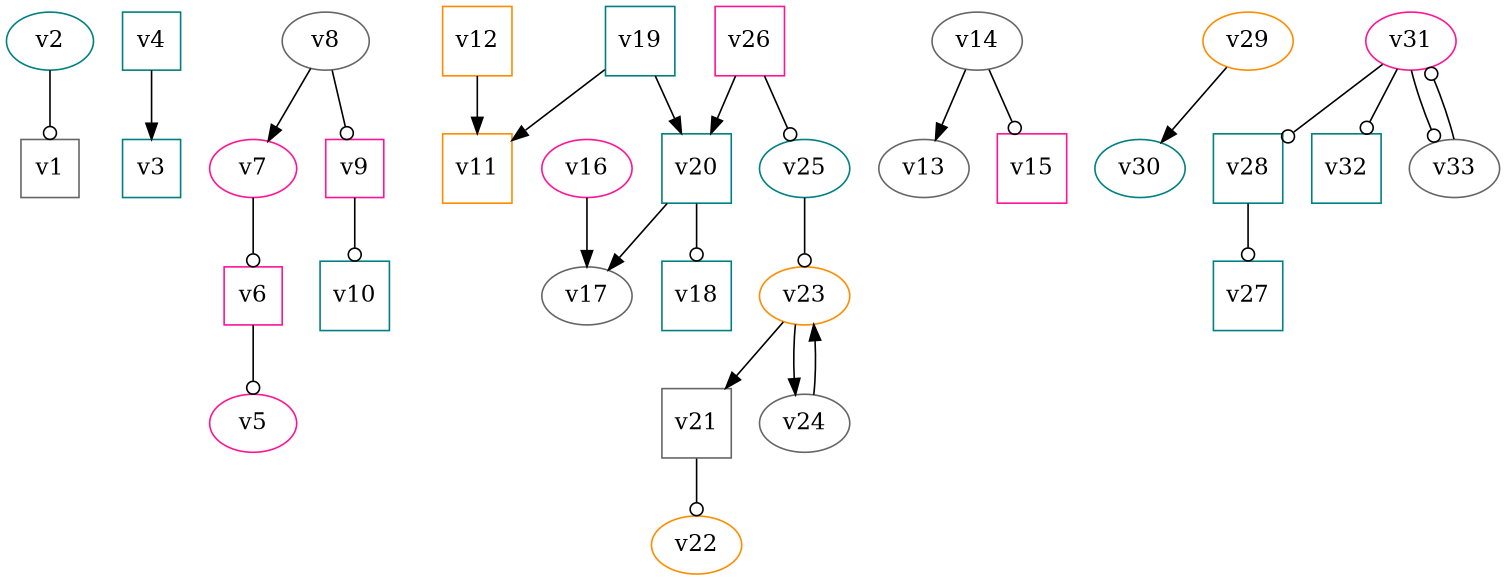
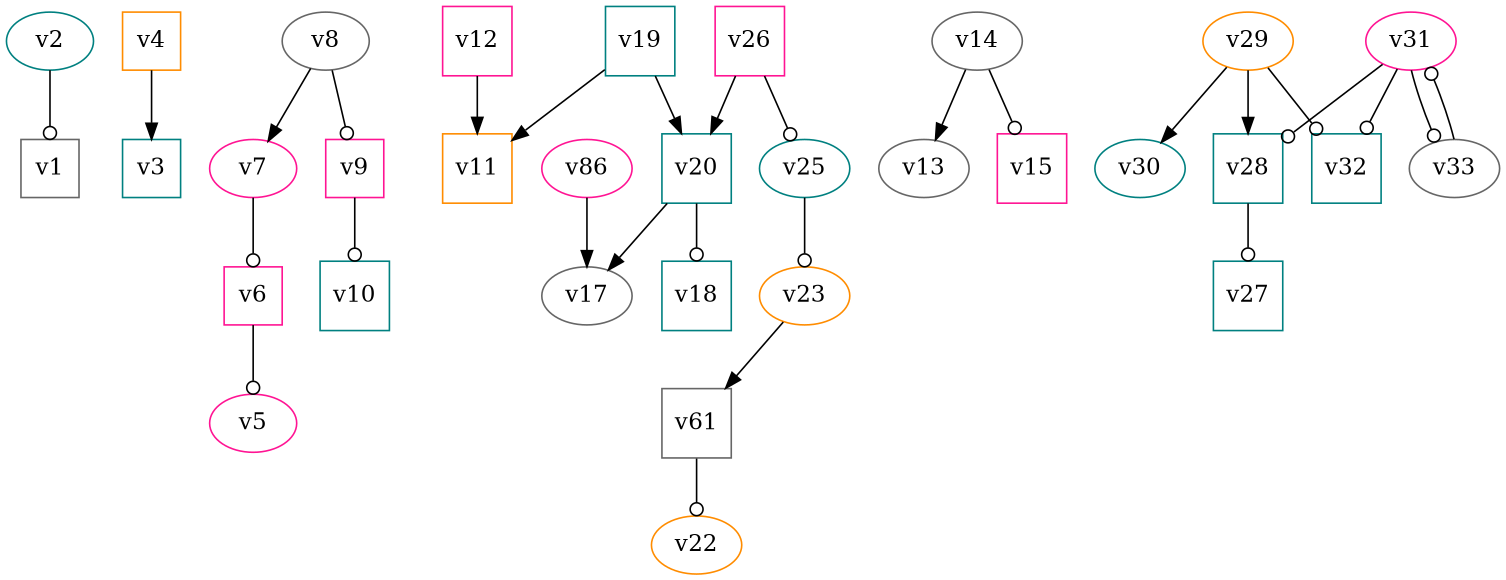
node "v4": color teal -> darkorange
node "v12": color darkorange -> deeppink
edge "v29" -> "v28": added
edge "v29" -> "v32": added
node "v16": label "v16" -> "v86"
node "v21": label "v21" -> "v61"
node "v24": removed
